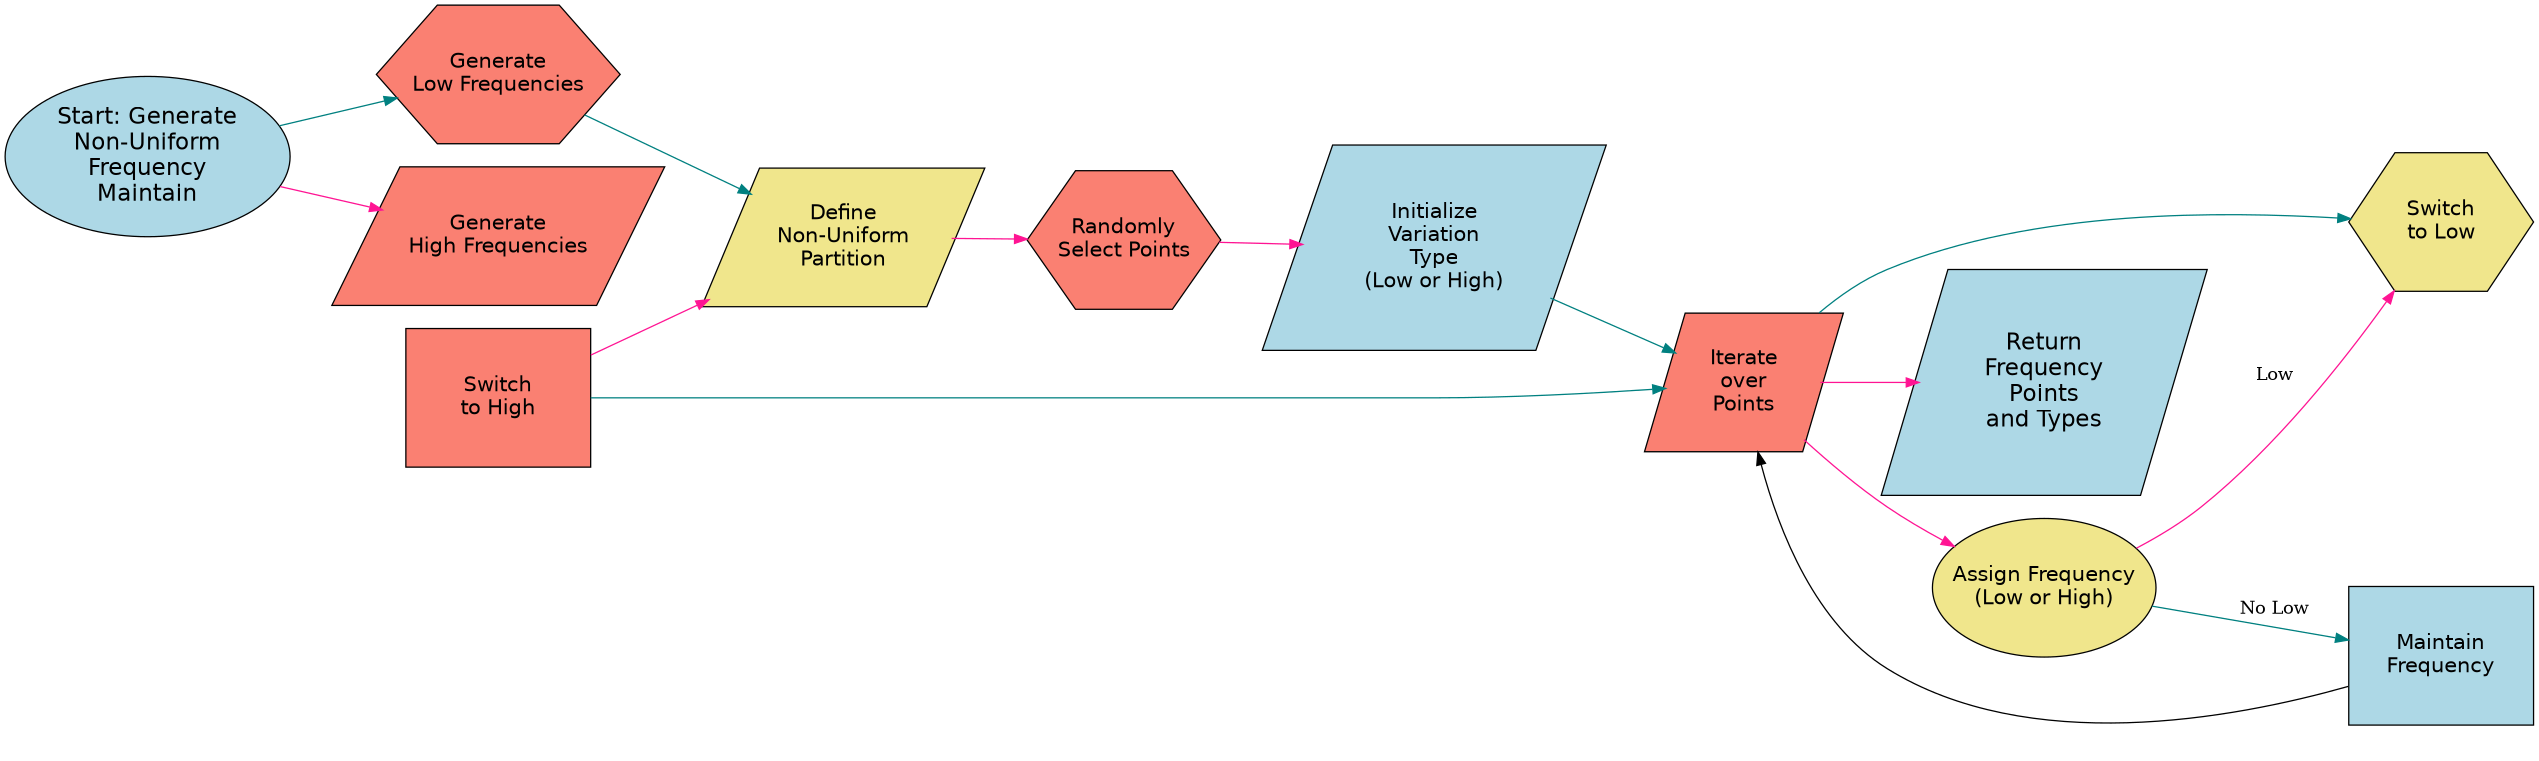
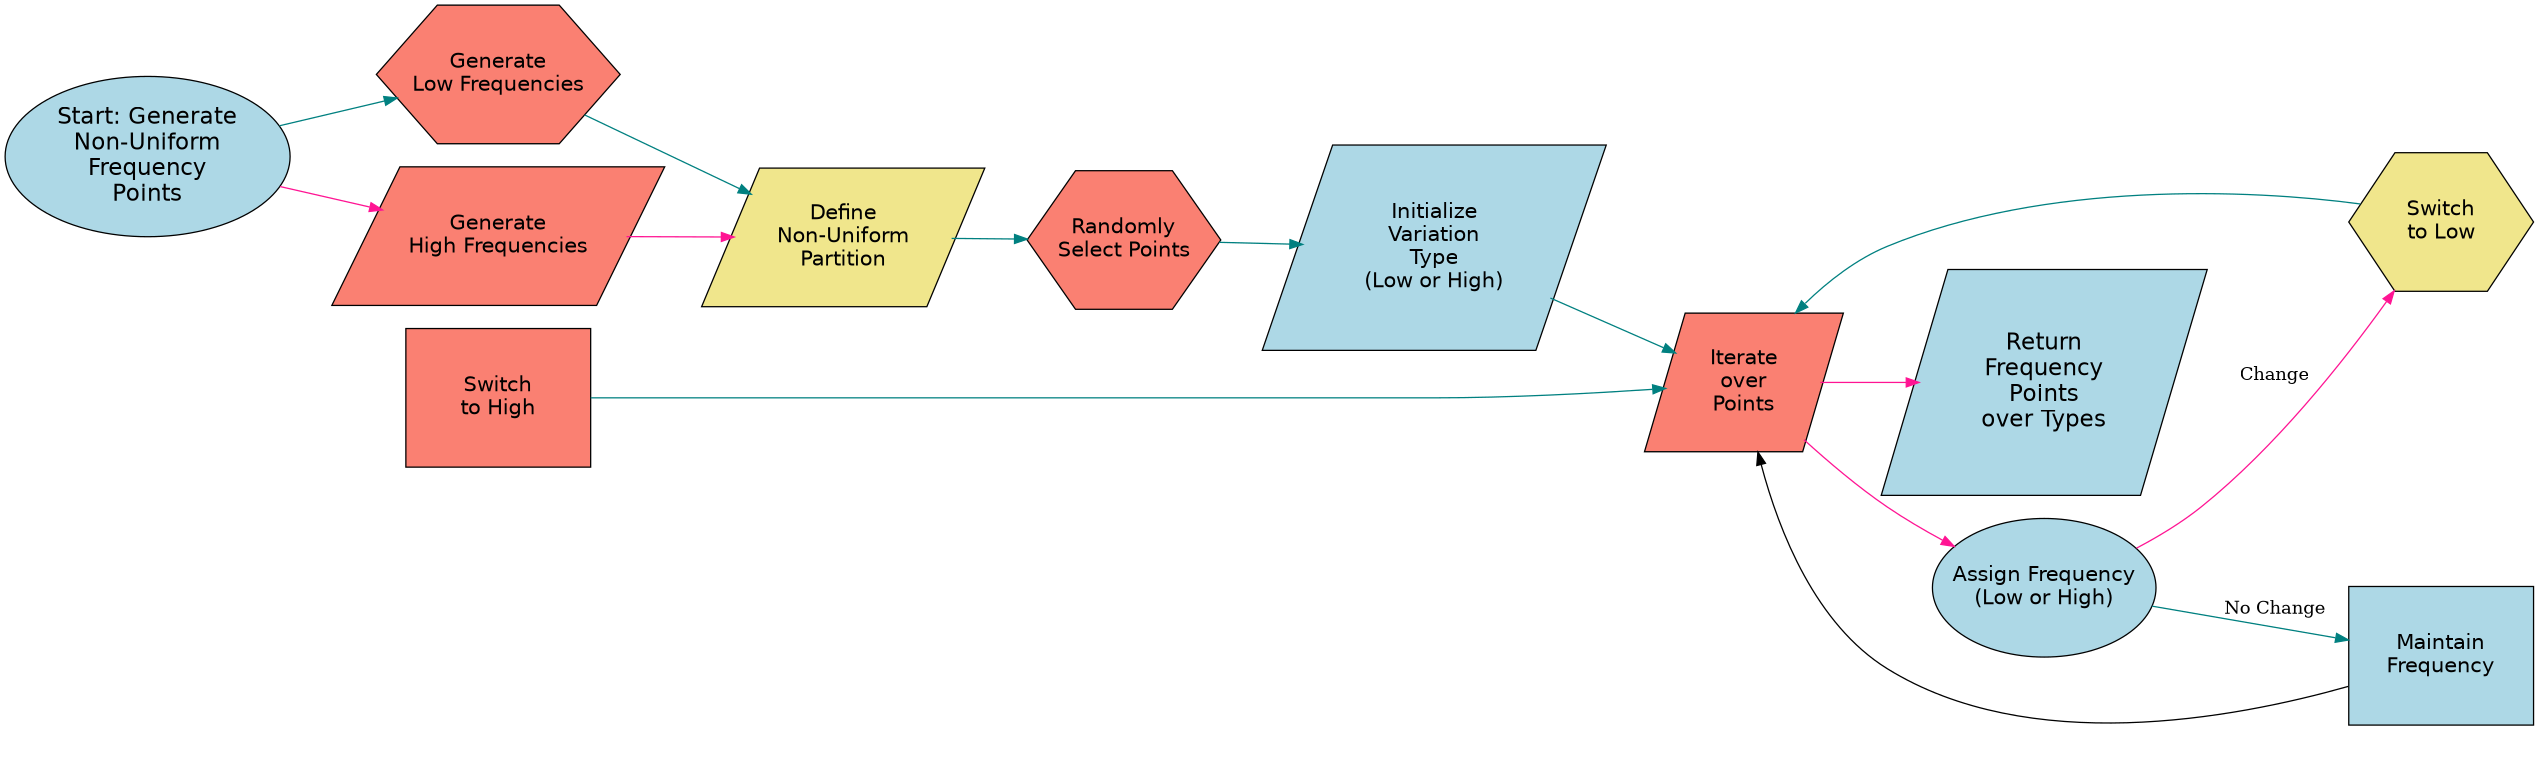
node "Start: Generate Non-Uniform Frequency Maintain": label "Start: Generate Non-Uniform Frequency Maintain" -> "Start: Generate Non-Uniform Frequency Points"
edge "Iterate over Points" -> "Switch to Low": reversed
edge "Define Non-Uniform Partition" -> "Randomly Select Points": color deeppink -> teal
edge "Randomly Select Points" -> "Initialize Variation Type (Low or High)": color deeppink -> teal
edge "Switch to High" -> "Define Non-Uniform Partition": now "Generate High Frequencies" -> "Define Non-Uniform Partition"
edge "Assign Frequency (Low or High)" -> "Switch to Low": label "Low" -> "Change"
node "Return Frequency Points and Types": label "Return Frequency Points and Types" -> "Return Frequency Points over Types"
node "Assign Frequency (Low or High)": fillcolor khaki -> lightblue
edge "Assign Frequency (Low or High)" -> "Maintain Frequency": label "No Low" -> "No Change"
